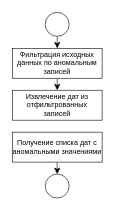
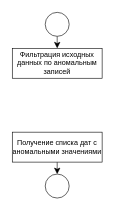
edge "Фильтрация исходных данных по аномальным записей" -> "Извлечение дат из отфильтрованных записей": removed
node "Извлечение дат из отфильтрованных записей": removed
